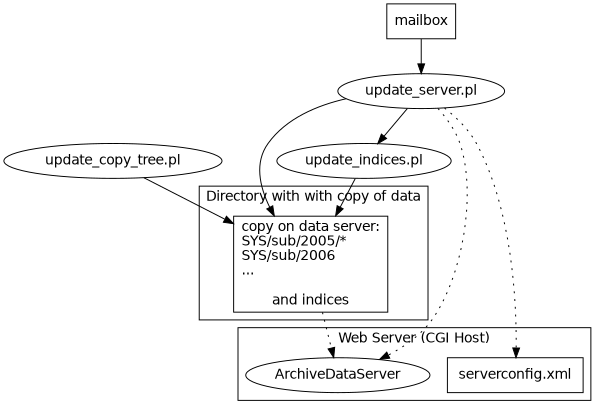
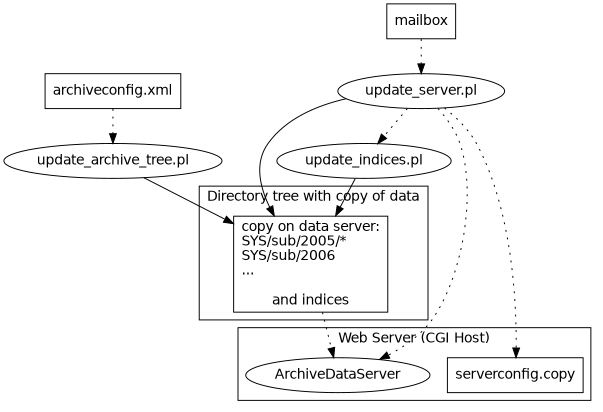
edge "mailbox" -> "update_server.pl": style solid -> dotted
node "archiveconfig.xml": added
edge "update_server.pl" -> "update_indices.pl": style solid -> dotted
node "update_copy_tree.pl": label "update_copy_tree.pl" -> "update_archive_tree.pl"
cluster "Directory with with copy of data": label "Directory with with copy of data" -> "Directory tree with copy of data"
node "serverconfig.xml": label "serverconfig.xml" -> "serverconfig.copy"
